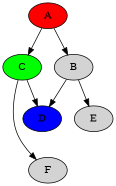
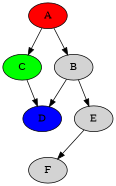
edge "C" -> "F": now "E" -> "F"
